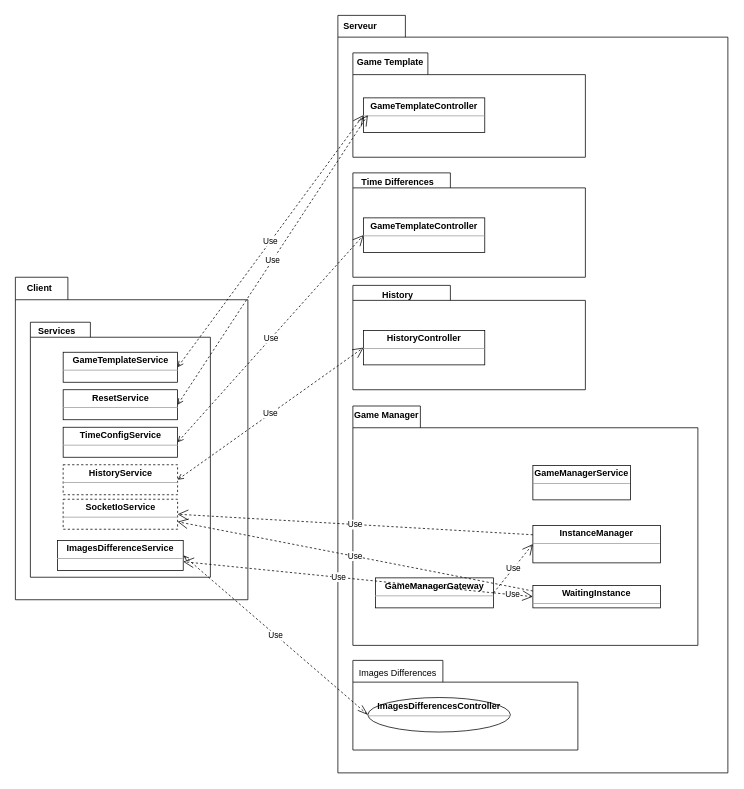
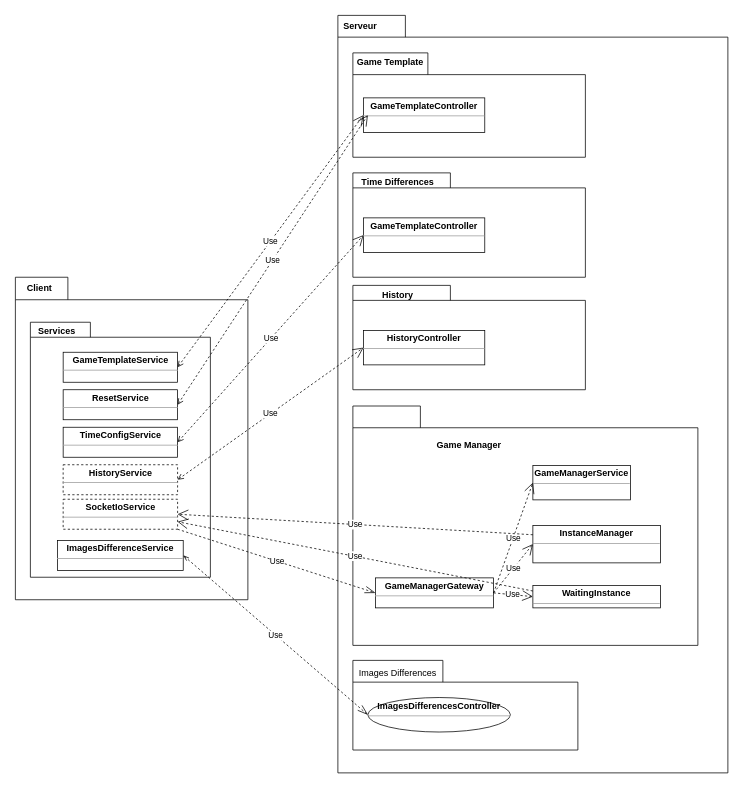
node "Game Manager": moved (387, 415) -> (469, 445)
edge "SocketIoService" -> "GameManagerGateway": added, label "Use"
edge "GameManagerGateway" -> "ImagesDifferenceService": now "GameManagerGateway" -> "GameManagerService"
